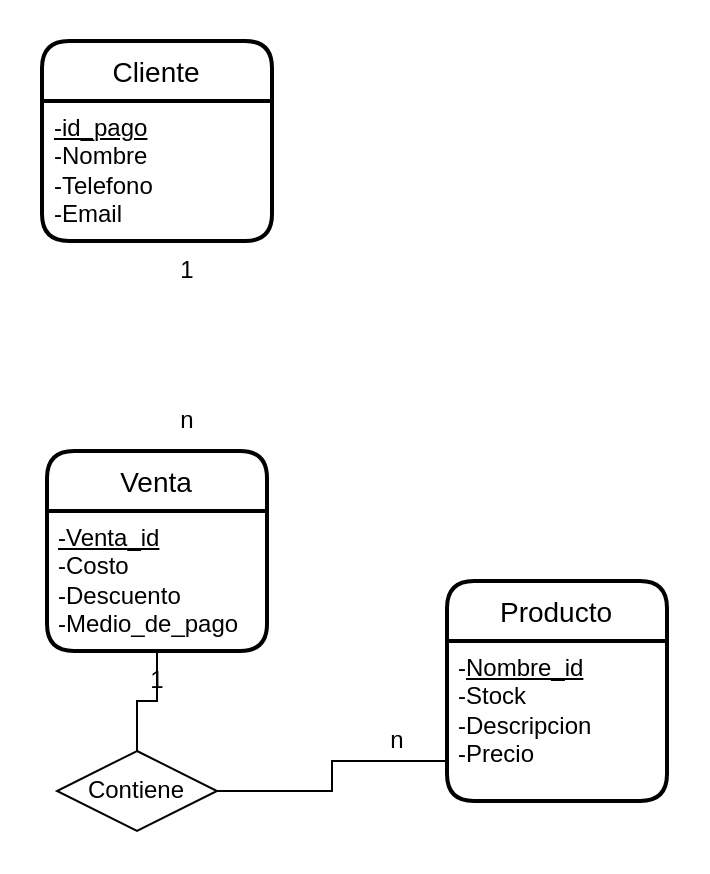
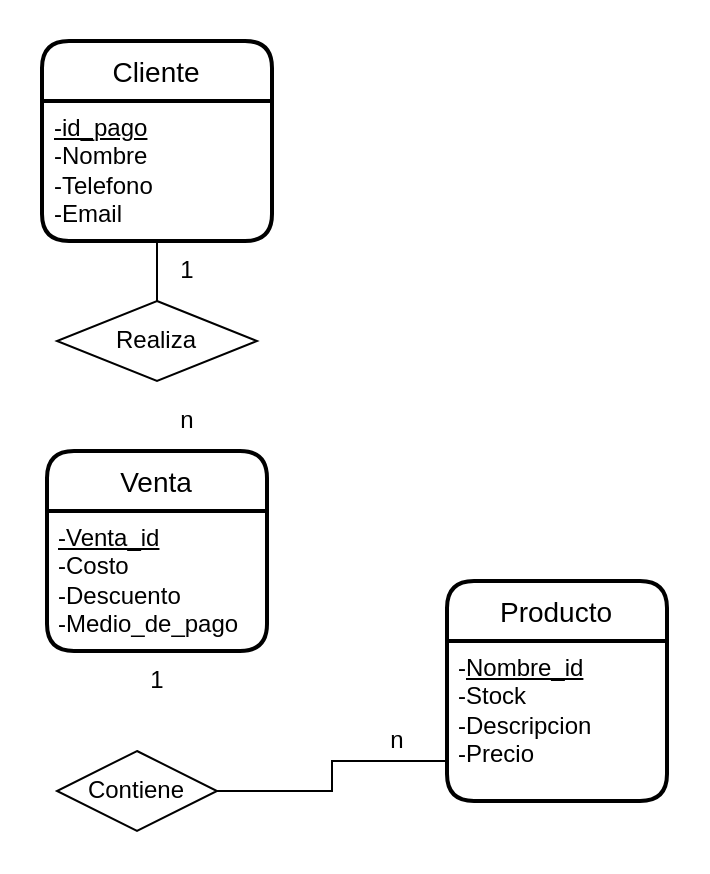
edge "-id_pago -Nombre -Telefono -Email" -- "Realiza": added
node "Realiza": added
edge "-Venta_id -Costo -Descuento -Medio_de_pago" -- "Contiene": removed
